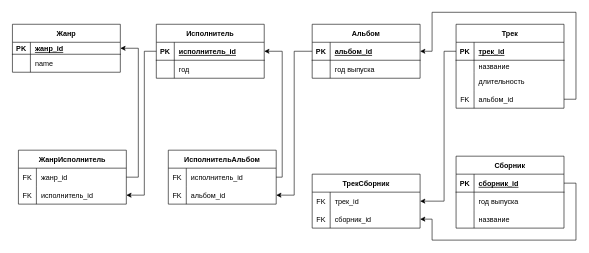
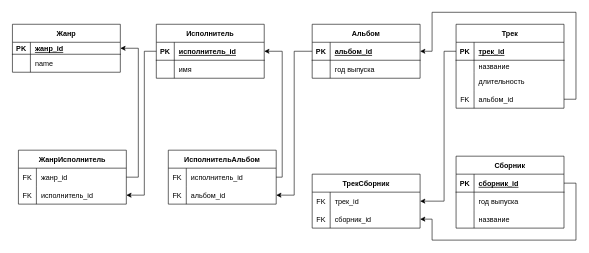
node "год": label "год" -> "имя"
